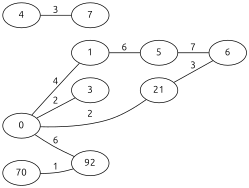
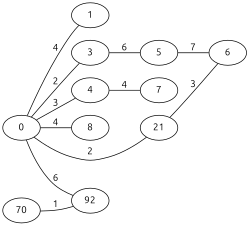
edge "4" -- "7": label "3" -> "4"
edge "1" -- "5": now "3" -- "5"
edge "4" -- "0": added, label "3"
node "8": added
